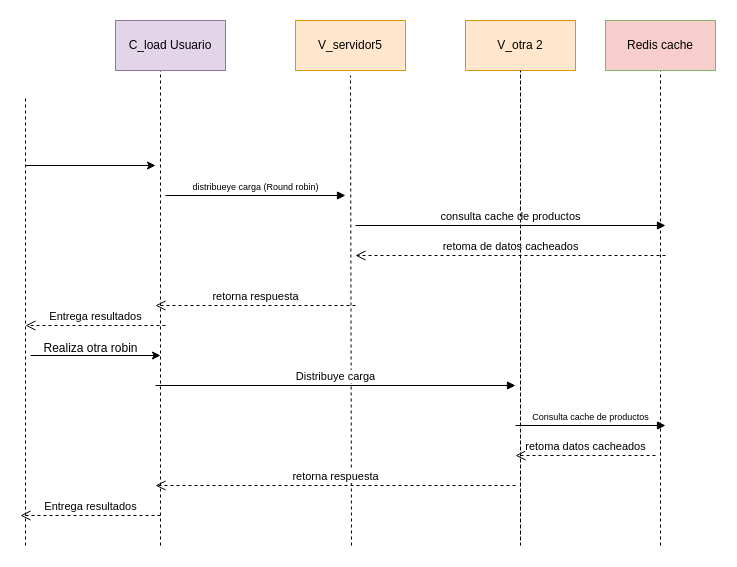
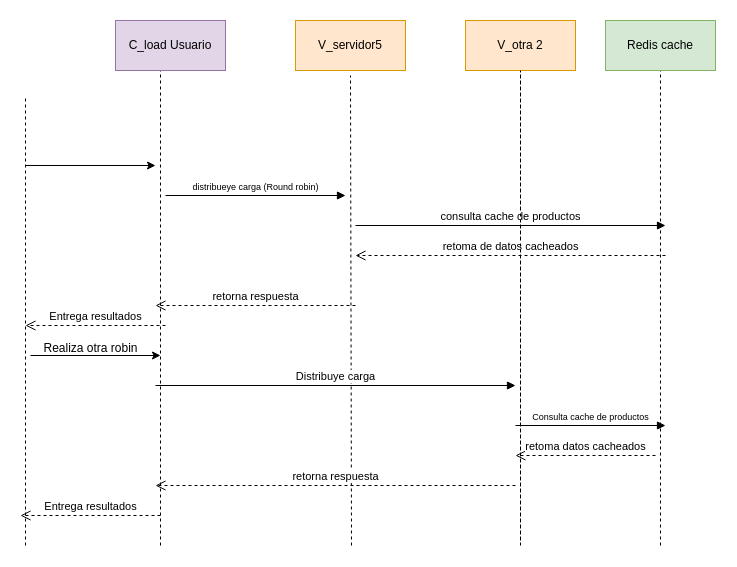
node "Redis cache": fillcolor #f8cecc -> #d5e8d4
